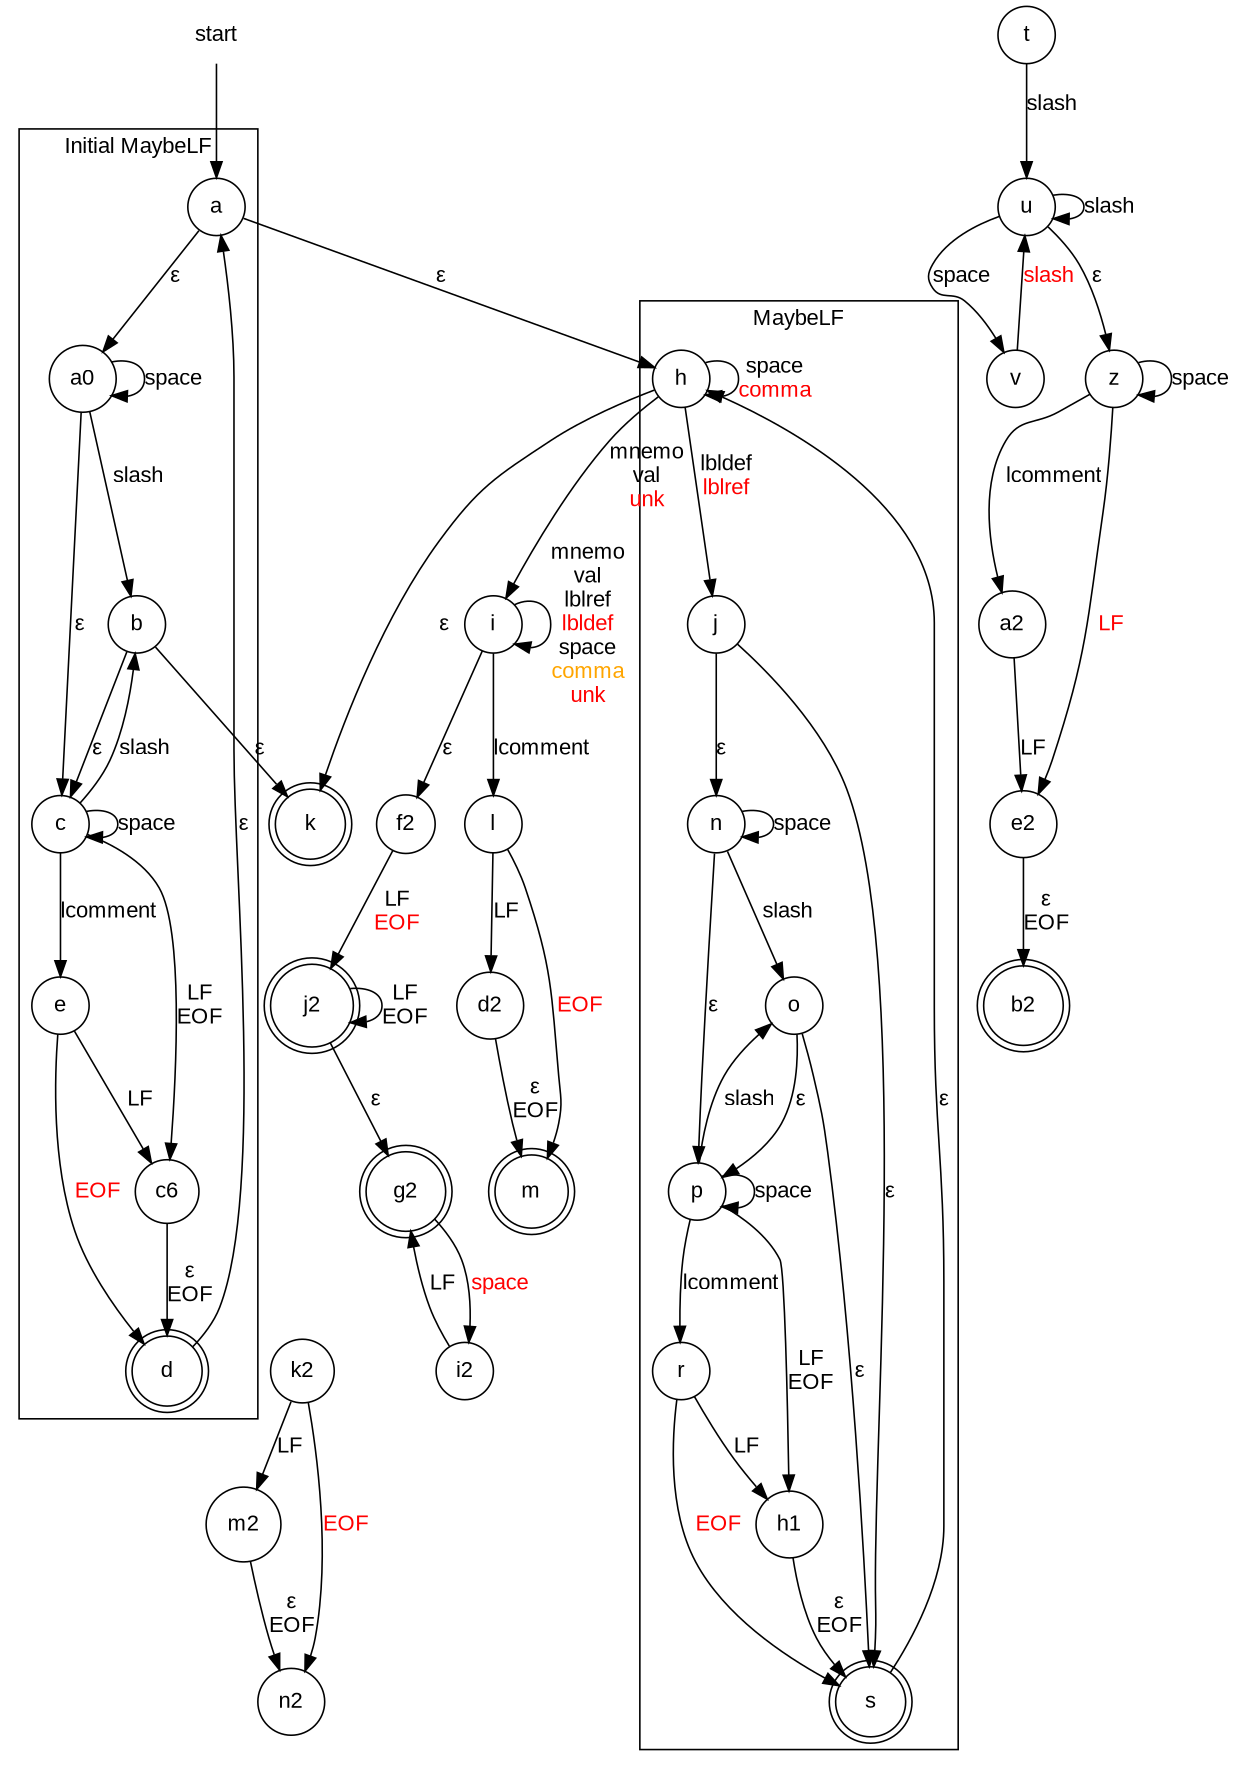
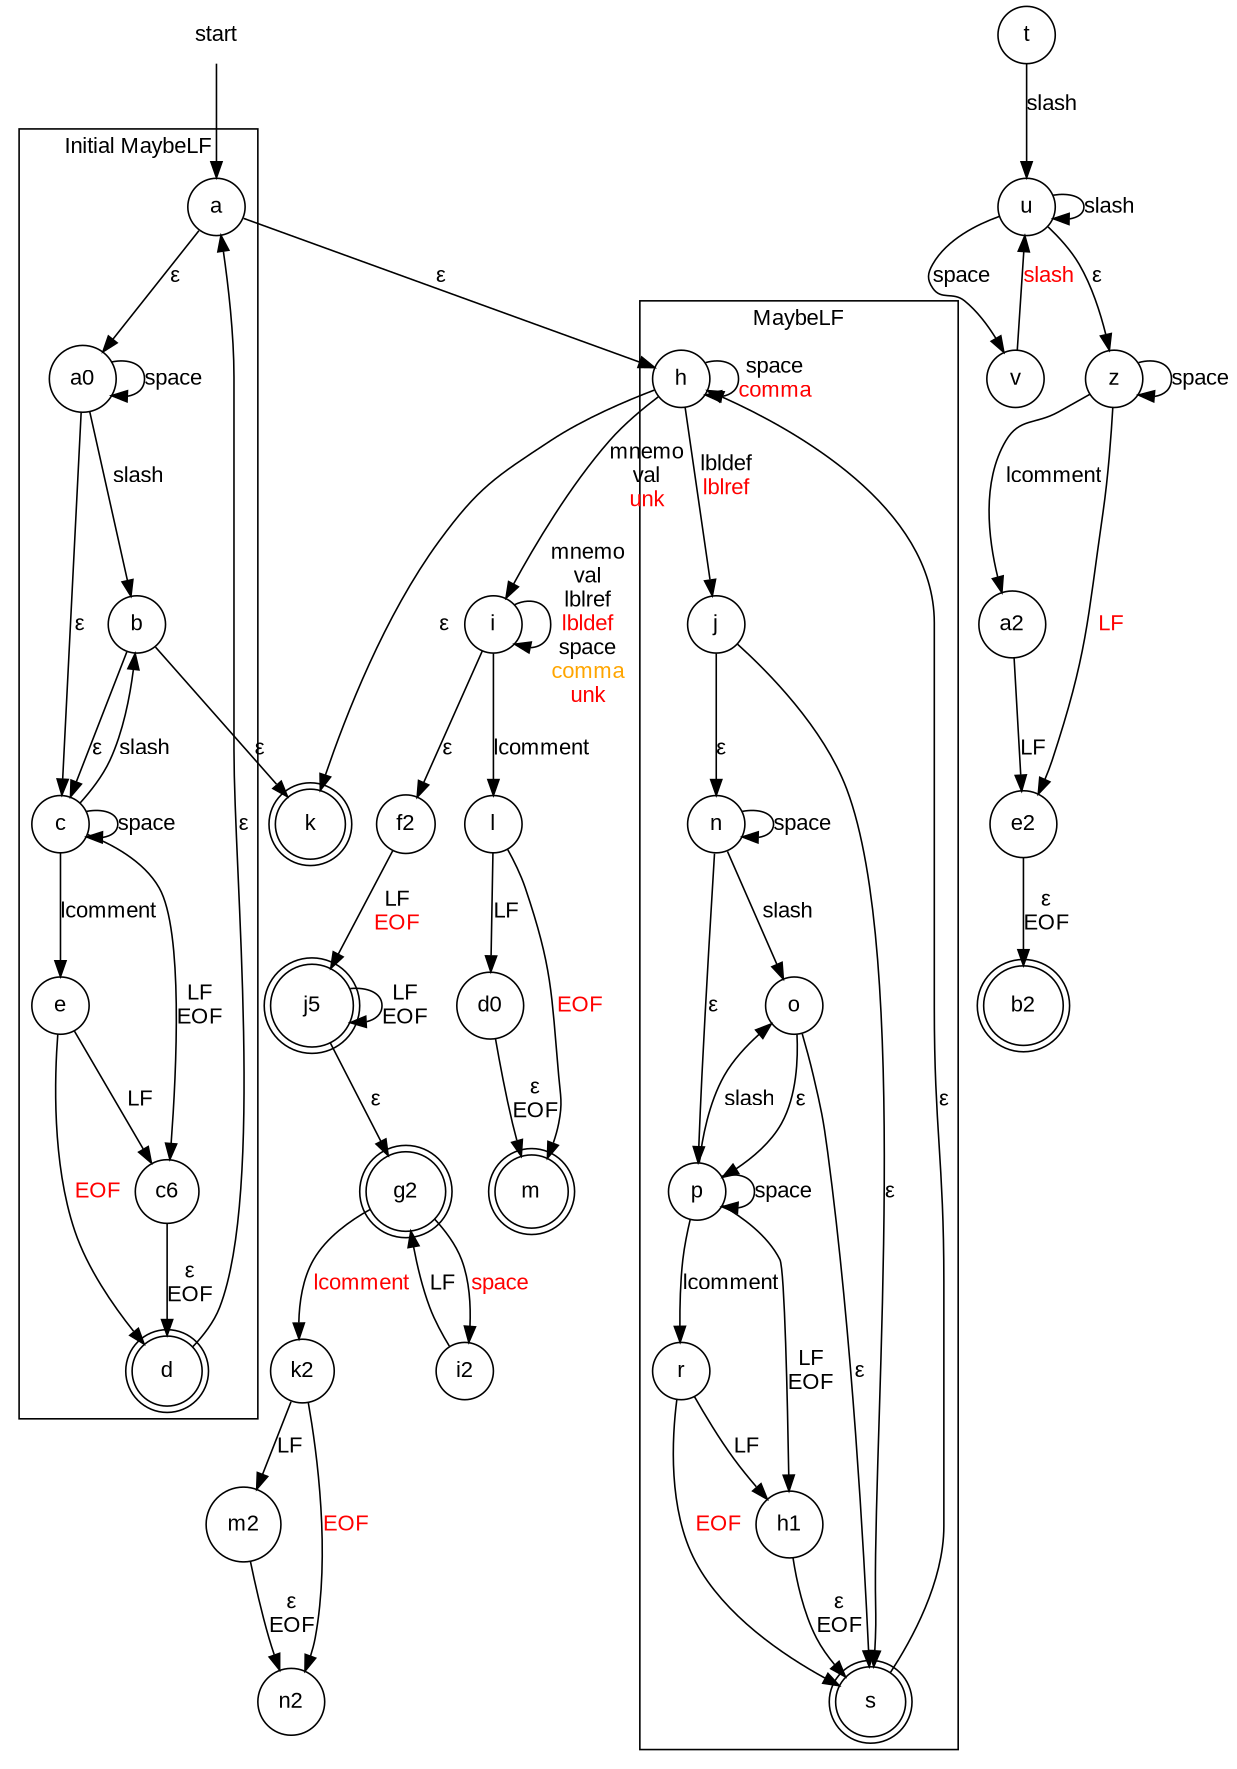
node "j2": label "j2" -> "j5"
node "d2": label "d2" -> "d0"
edge "g2" -> "k2": added, label "lcomment"
